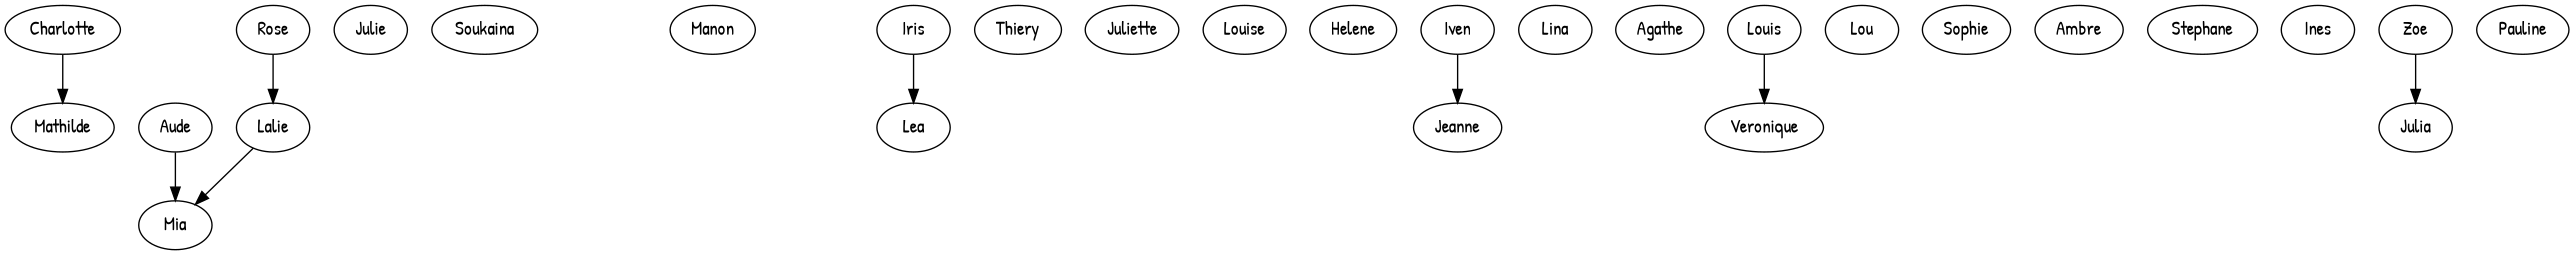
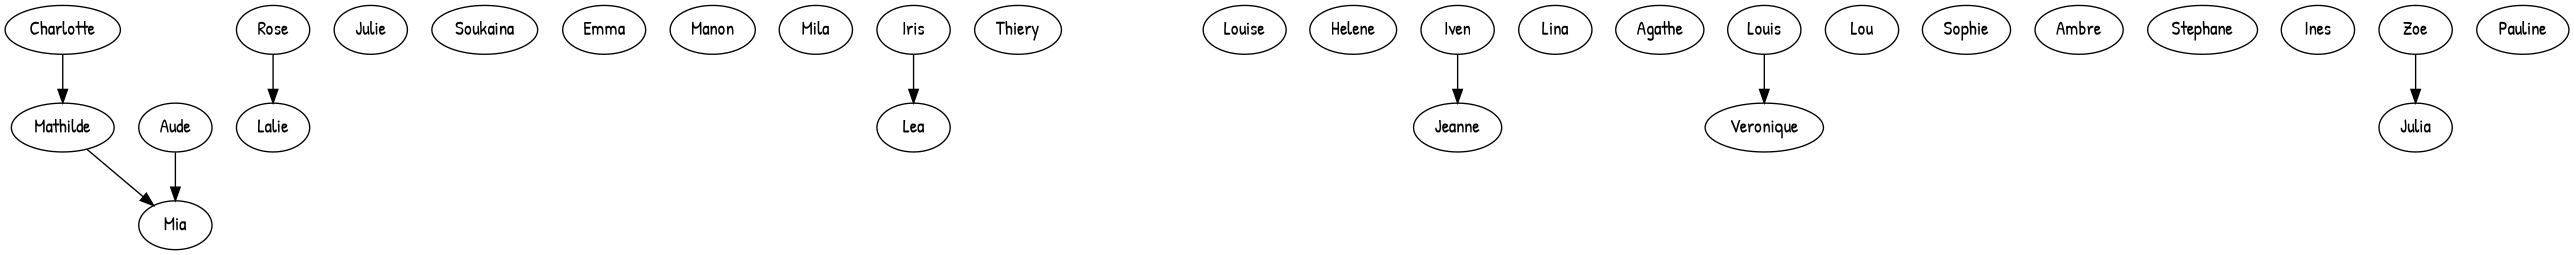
node "Emma": added
node "Mila": added
node "Juliette": removed
edge "Lalie" -> "Mia": now "Mathilde" -> "Mia"
